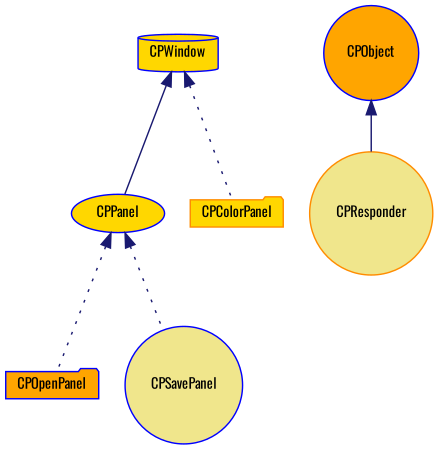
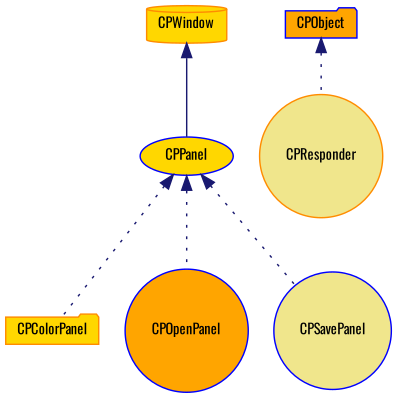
node "CPWindow": color blue -> darkorange
node "CPObject": shape circle -> folder
edge "CPResponder" -> "CPObject": style solid -> dotted
edge "CPColorPanel" -> "CPWindow": now "CPColorPanel" -> "CPPanel"
node "CPOpenPanel": shape folder -> circle
